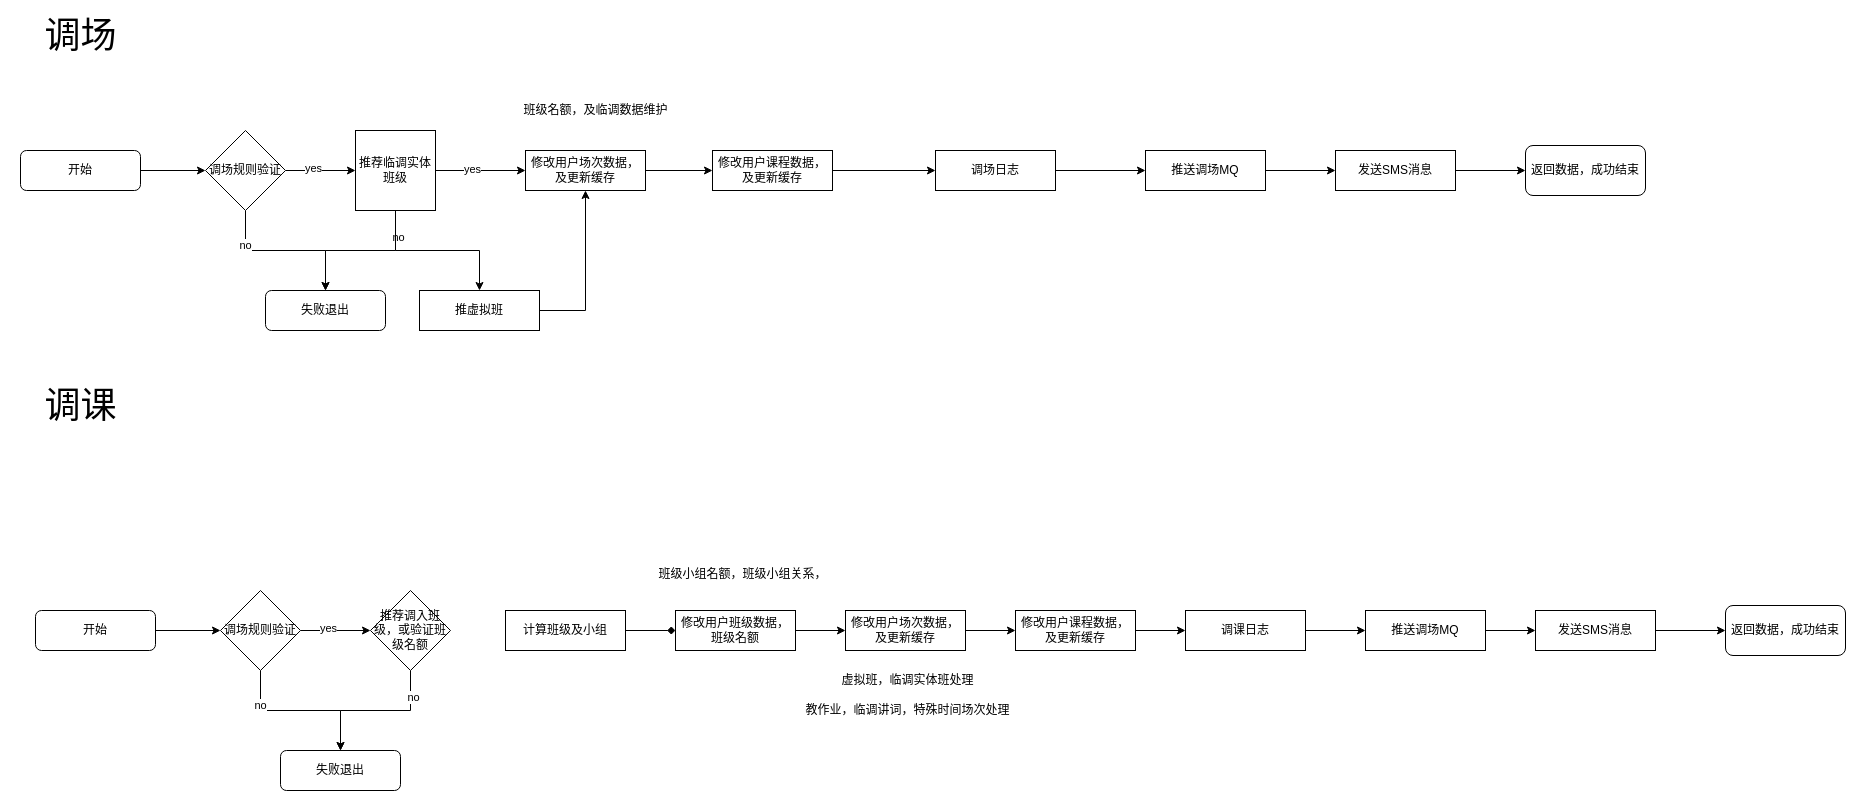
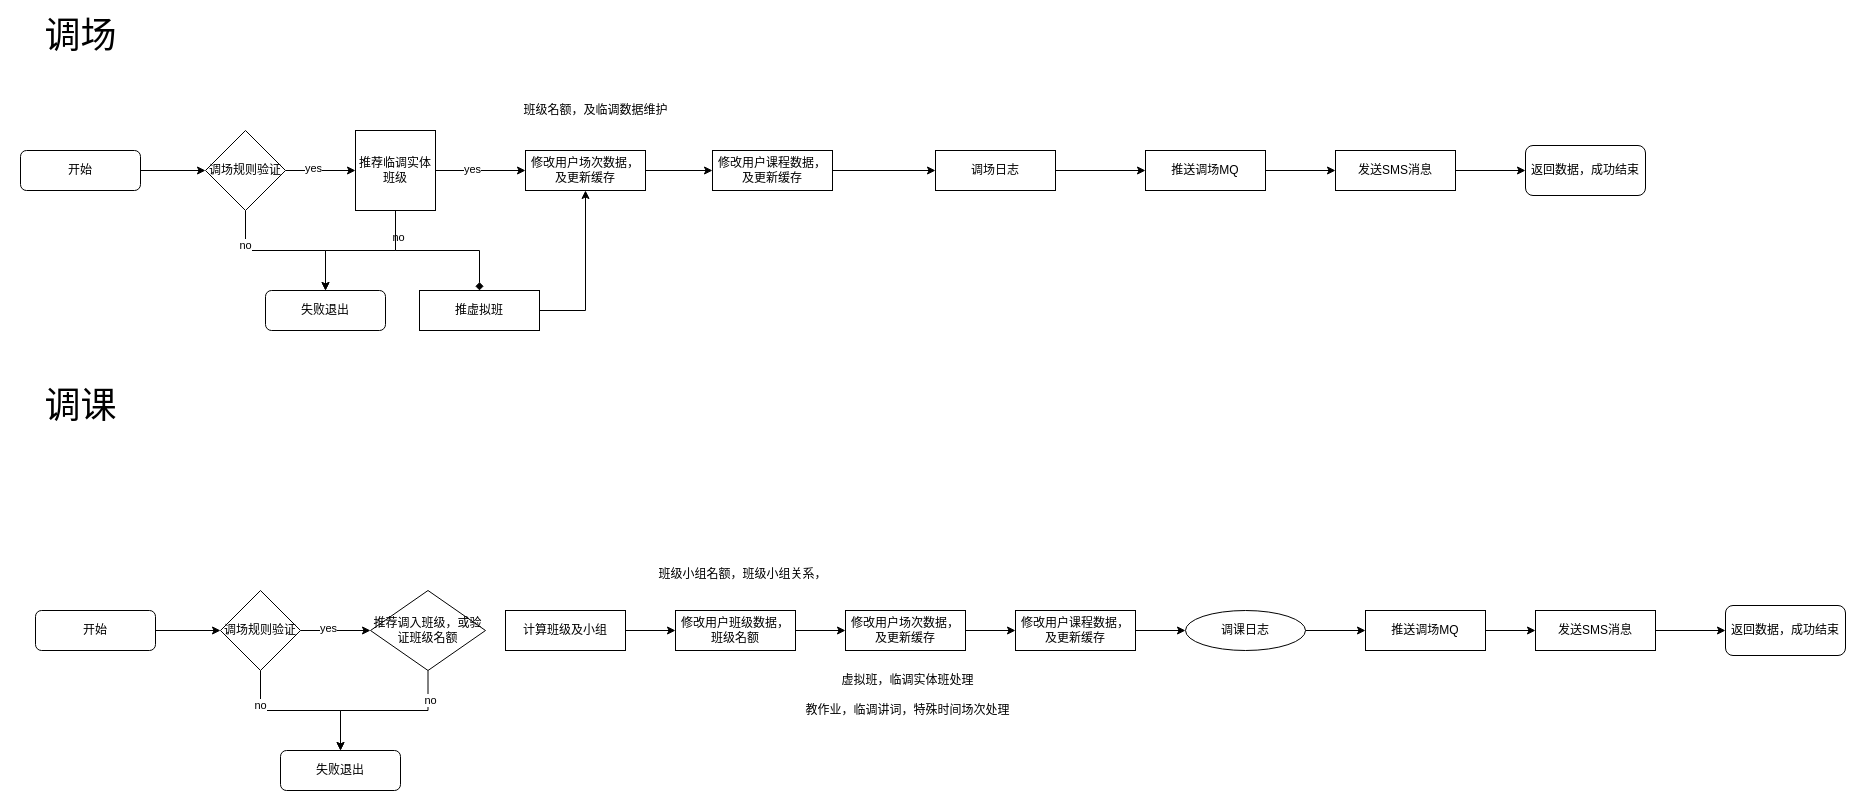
edge "推荐临调实体班级" -> "推虚拟班": arrowhead classic -> diamond
node "推荐调入班级，或验证班级名额": size 80x80 -> 115x80
edge "计算班级及小组" -> "修改用户班级数据，班级名额": arrowhead diamond -> classic
node "调课日志": shape rectangle -> ellipse
